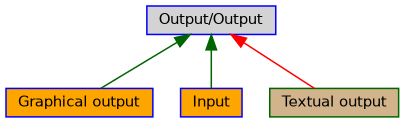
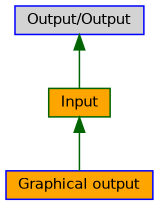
edge "Graphical output" -> "Output/Output": now "Graphical output" -> "Input"
node "Input": color blue -> darkgreen
node "Textual output": removed
